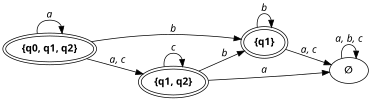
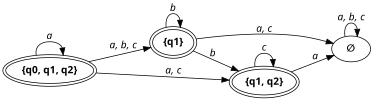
edge "{q0, q1, q2}" -> "{q1}": label "b" -> "a, b, c"
edge "{q1, q2}" -> "{q1}": reversed
